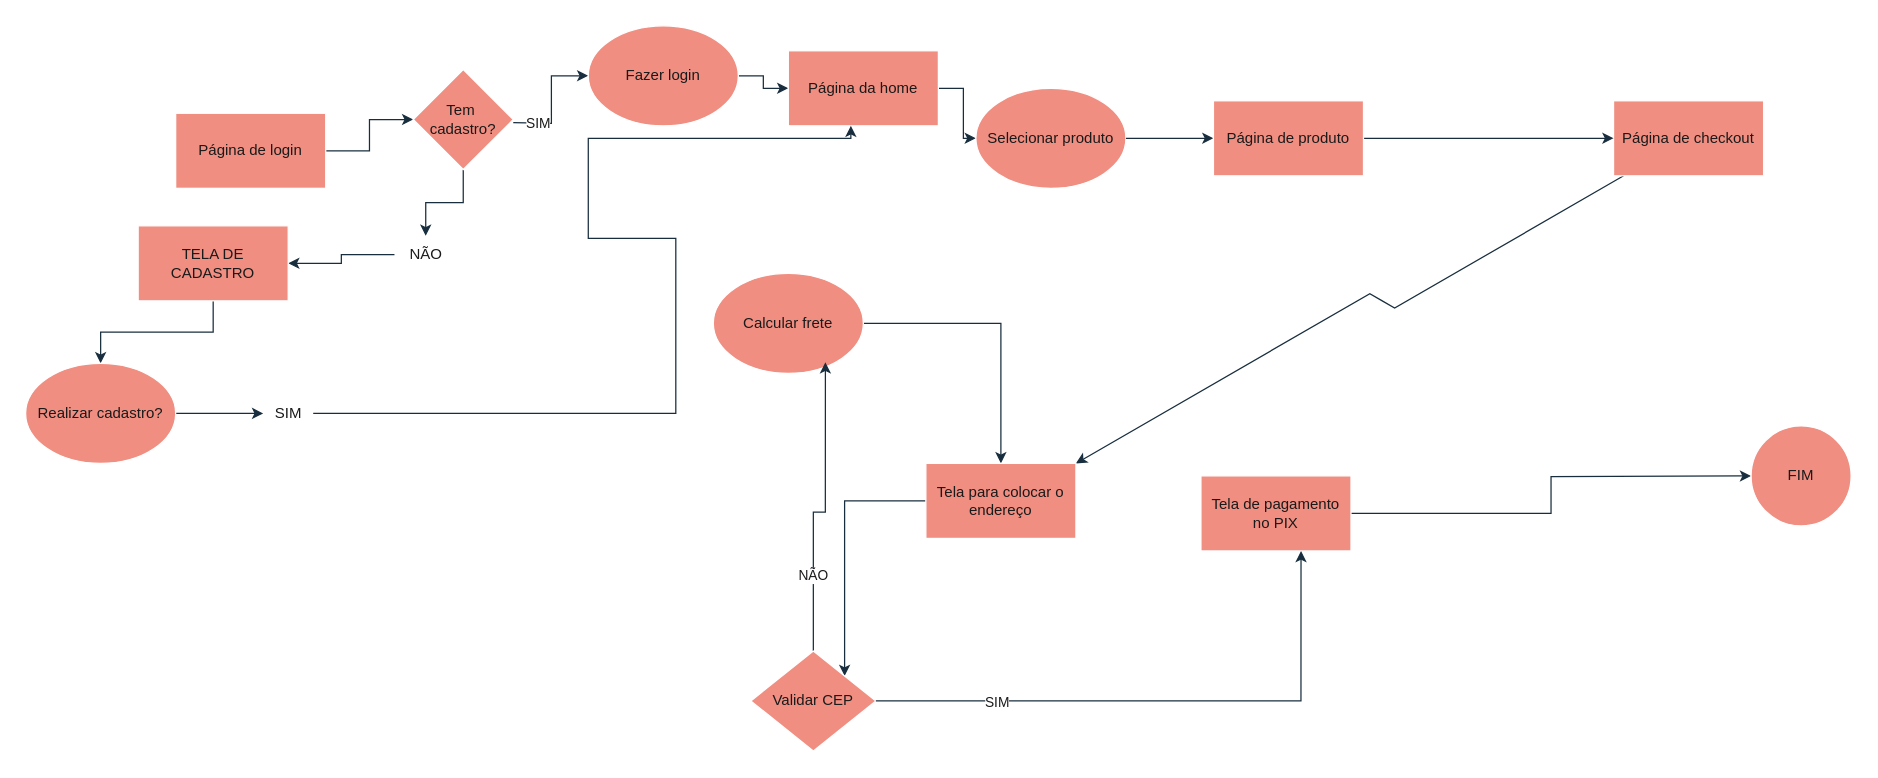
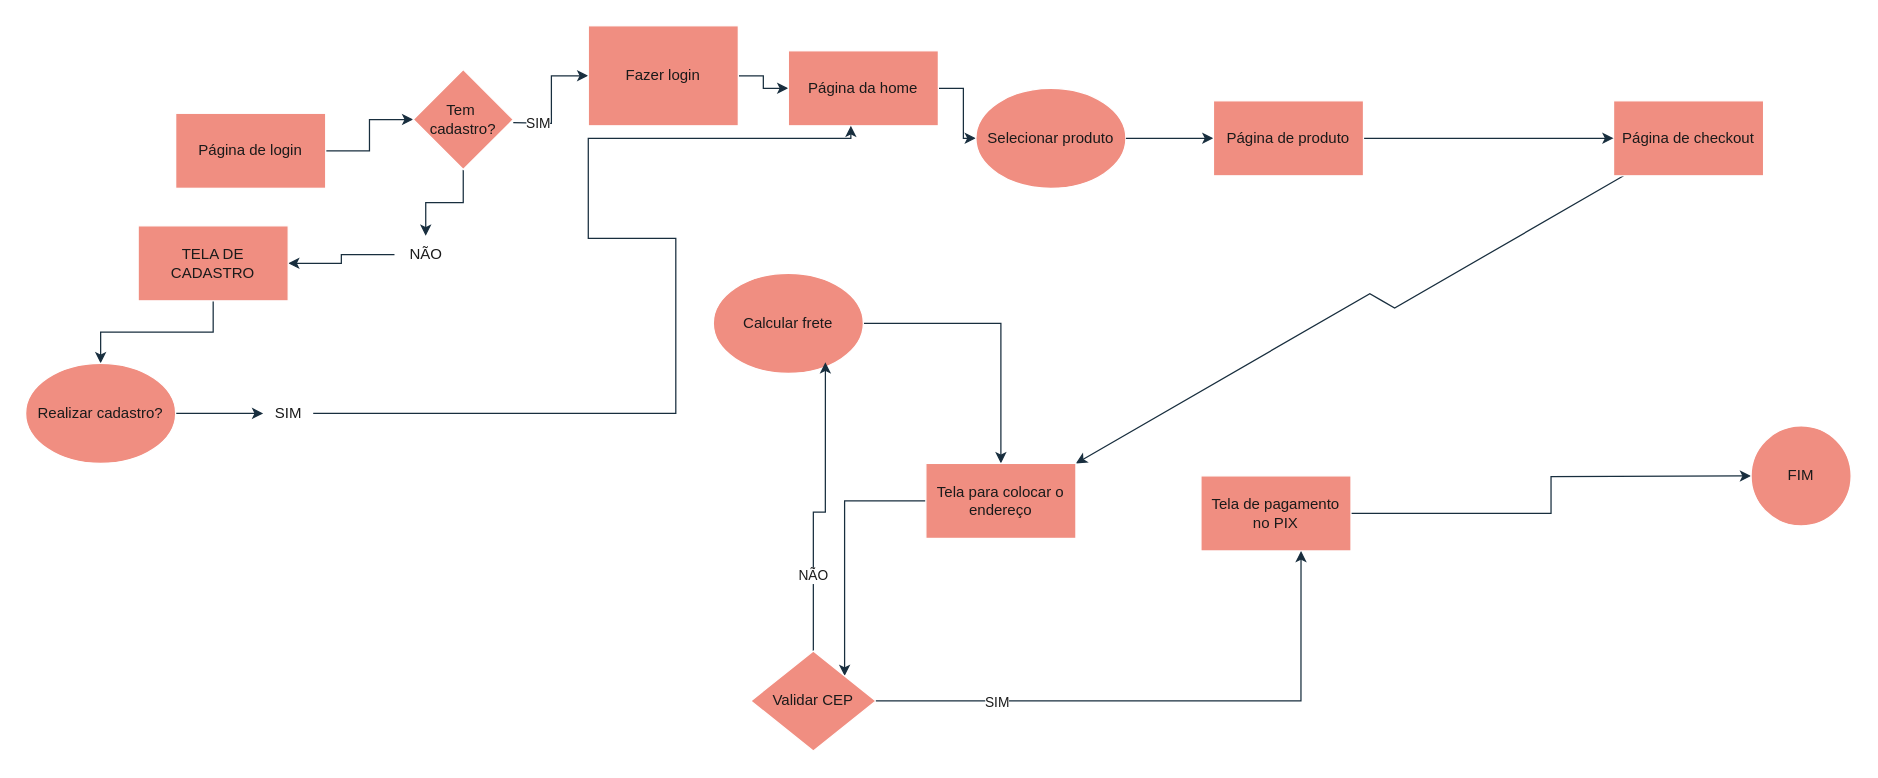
node "Fazer login": shape ellipse -> rectangle
